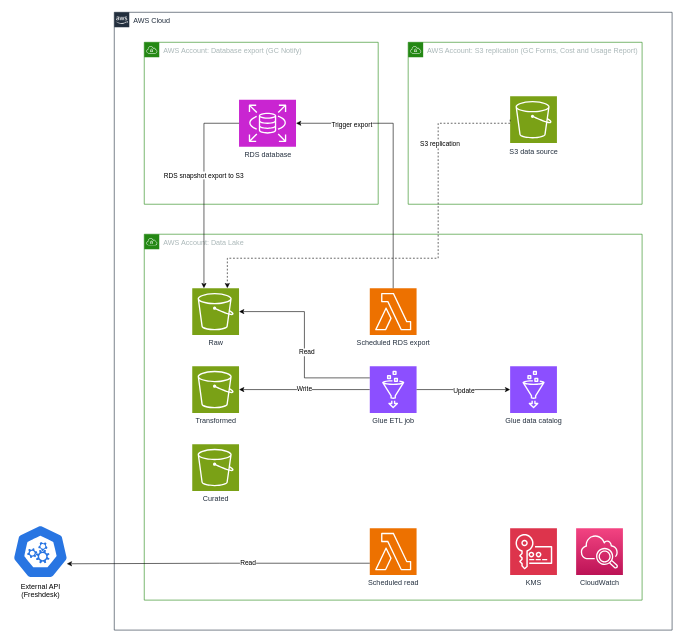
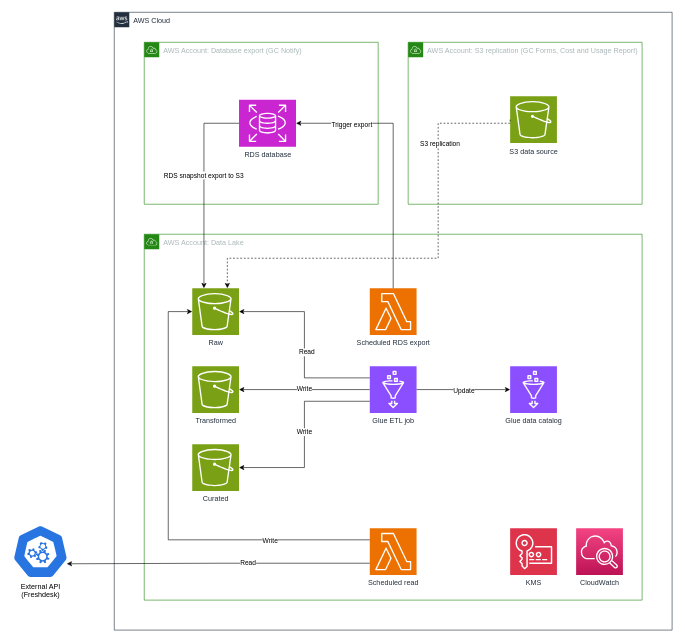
edge "Scheduled read" -> "Raw": added, label "Write"
edge "Glue ETL job" -> "Curated": added, label "Write"
